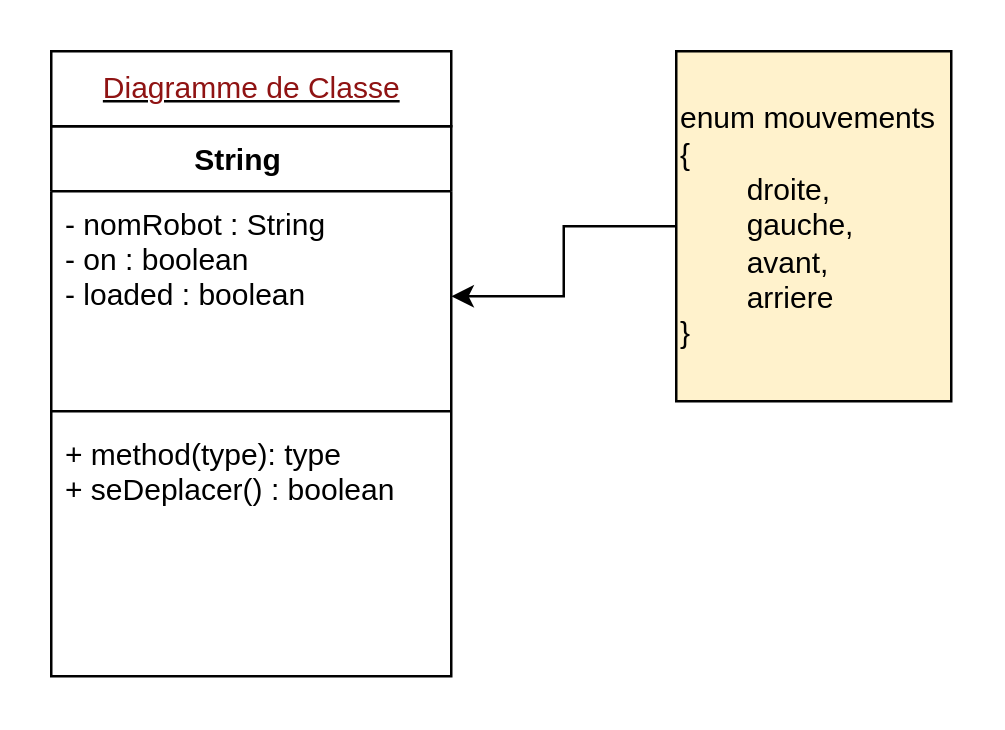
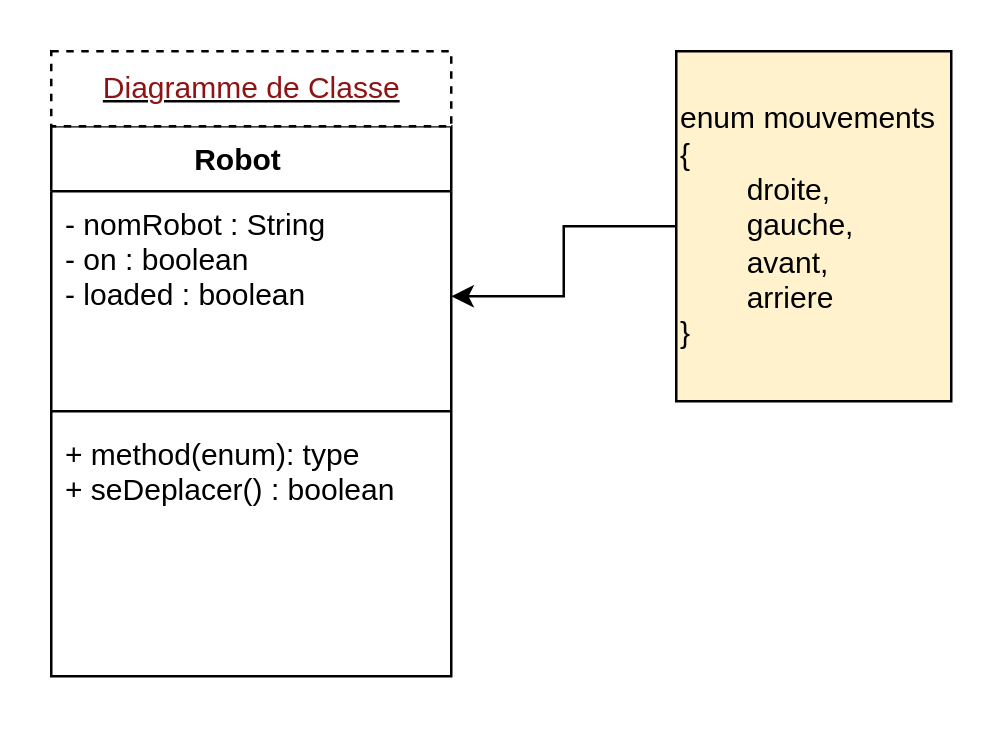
node "Diagramme de Classe": style solid -> dashed
node "String": label "String" -> "Robot"
node "+ method(type): type + seDeplacer() : boolean": label "+ method(type): type + seDeplacer() : boolean" -> "+ method(enum): type + seDeplacer() : boolean"
